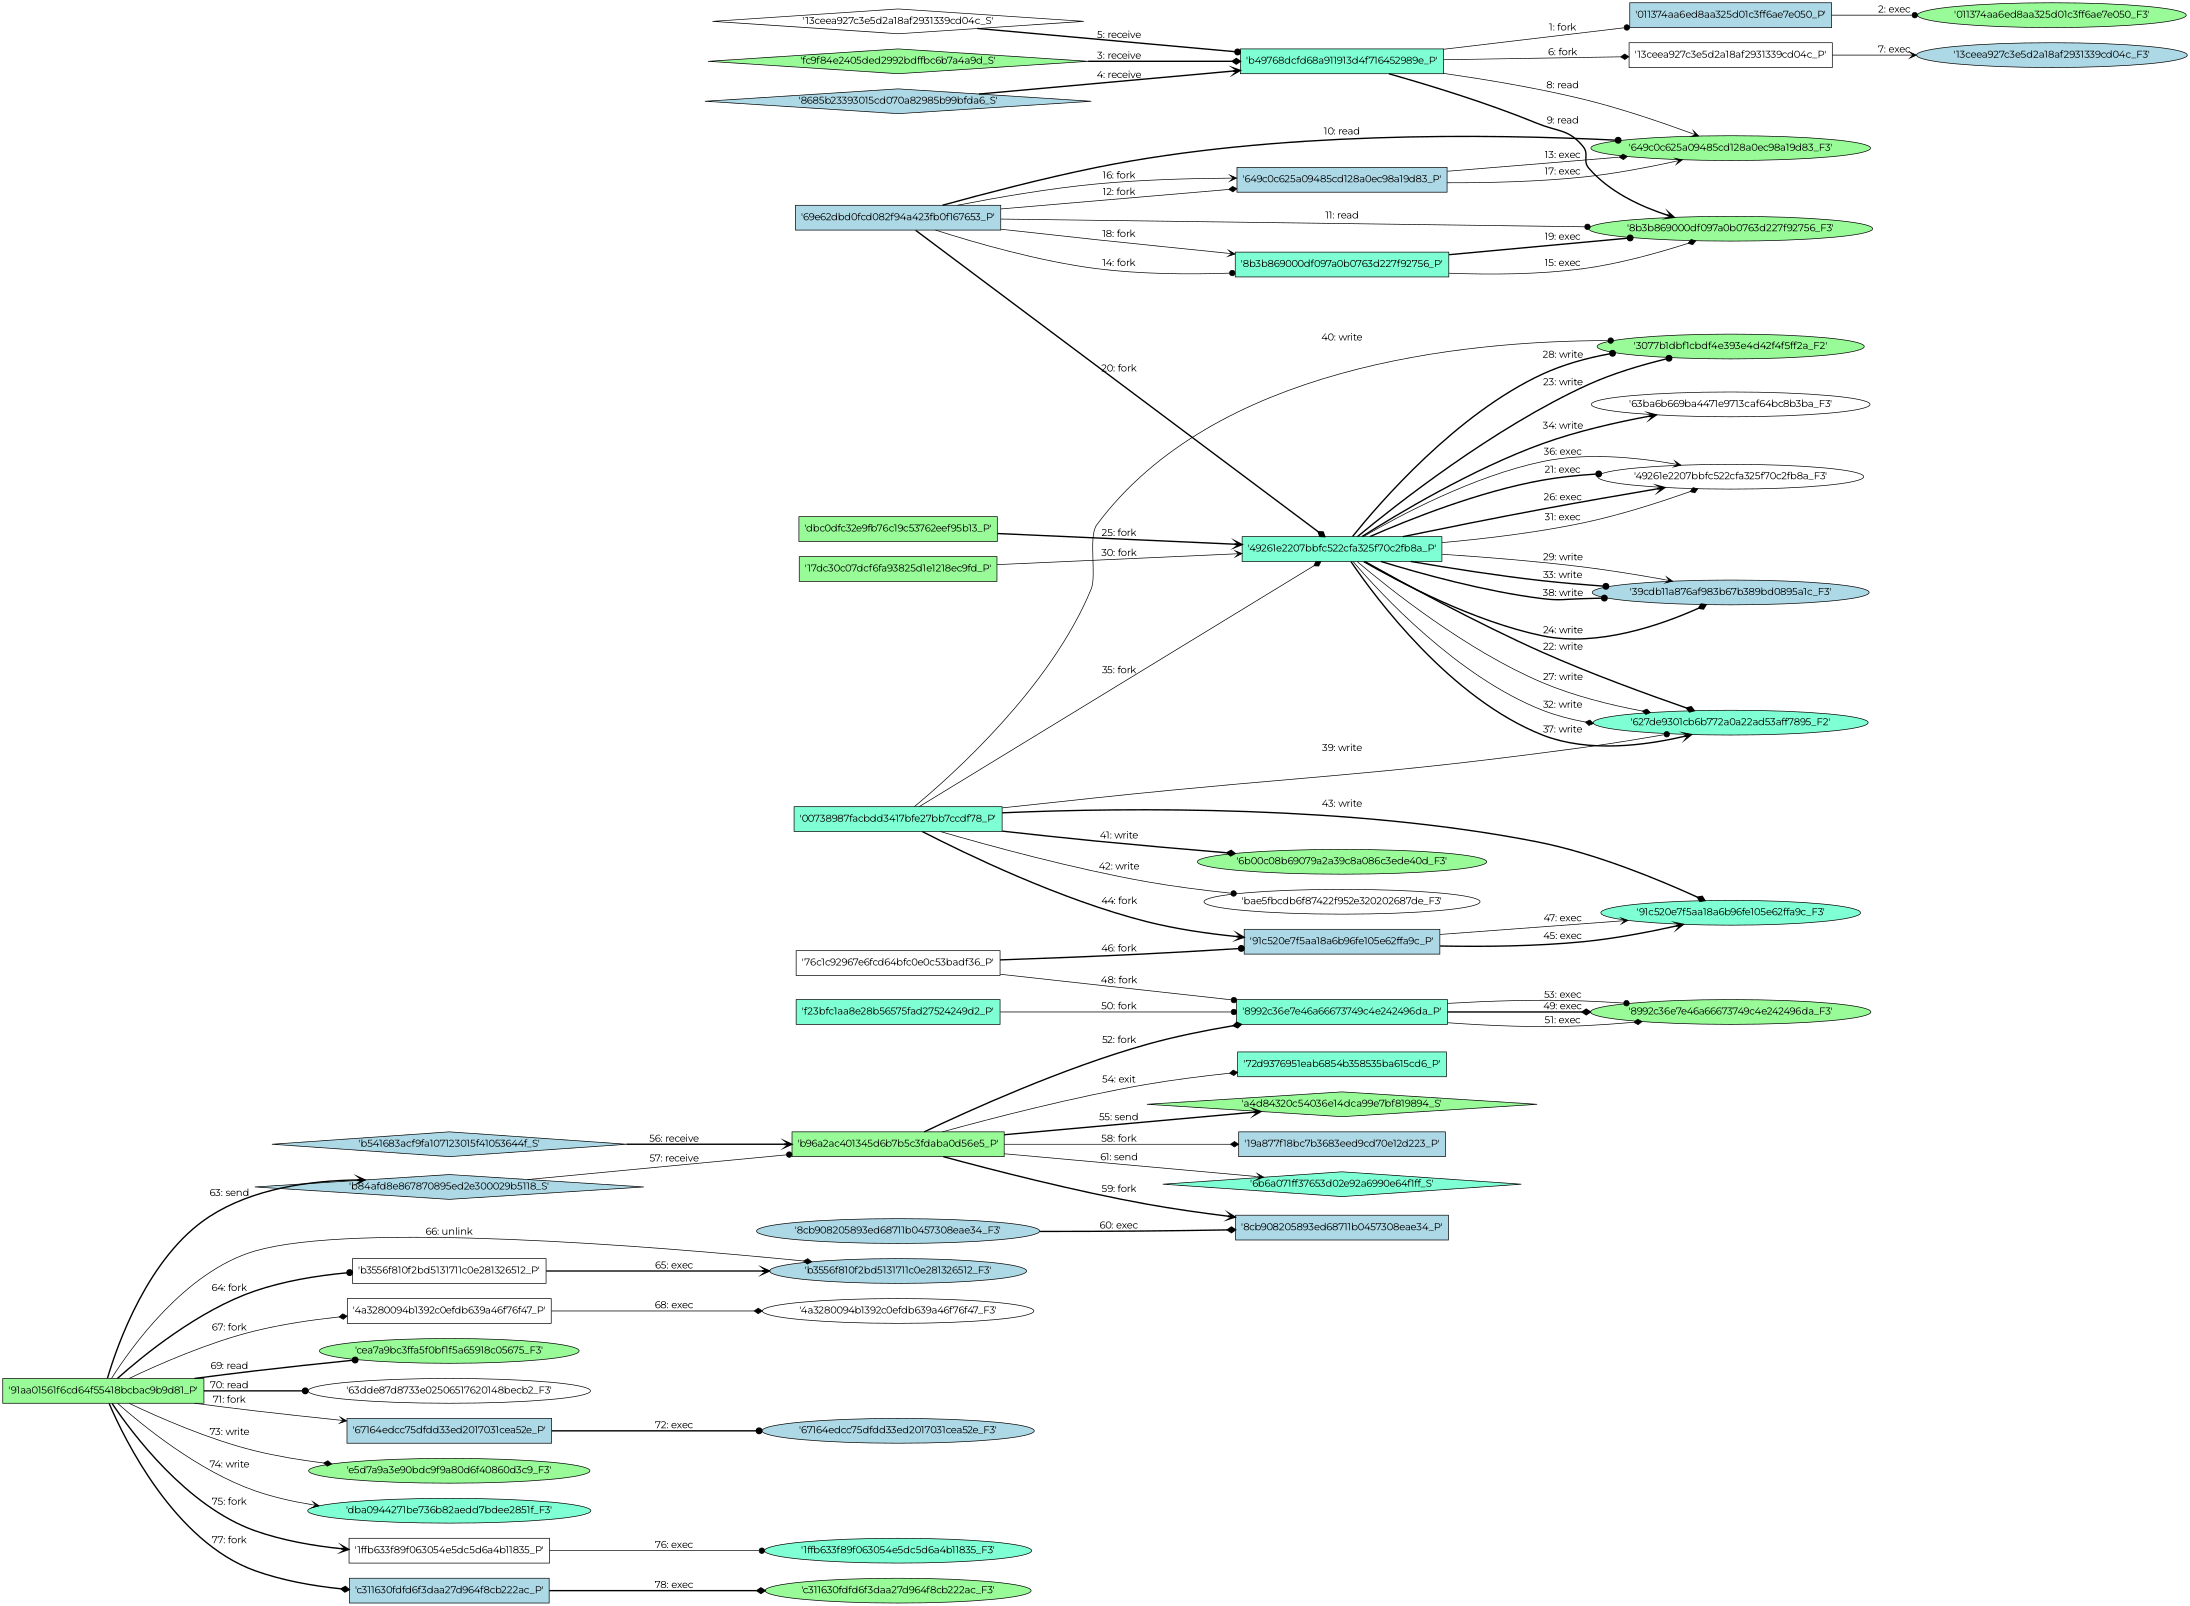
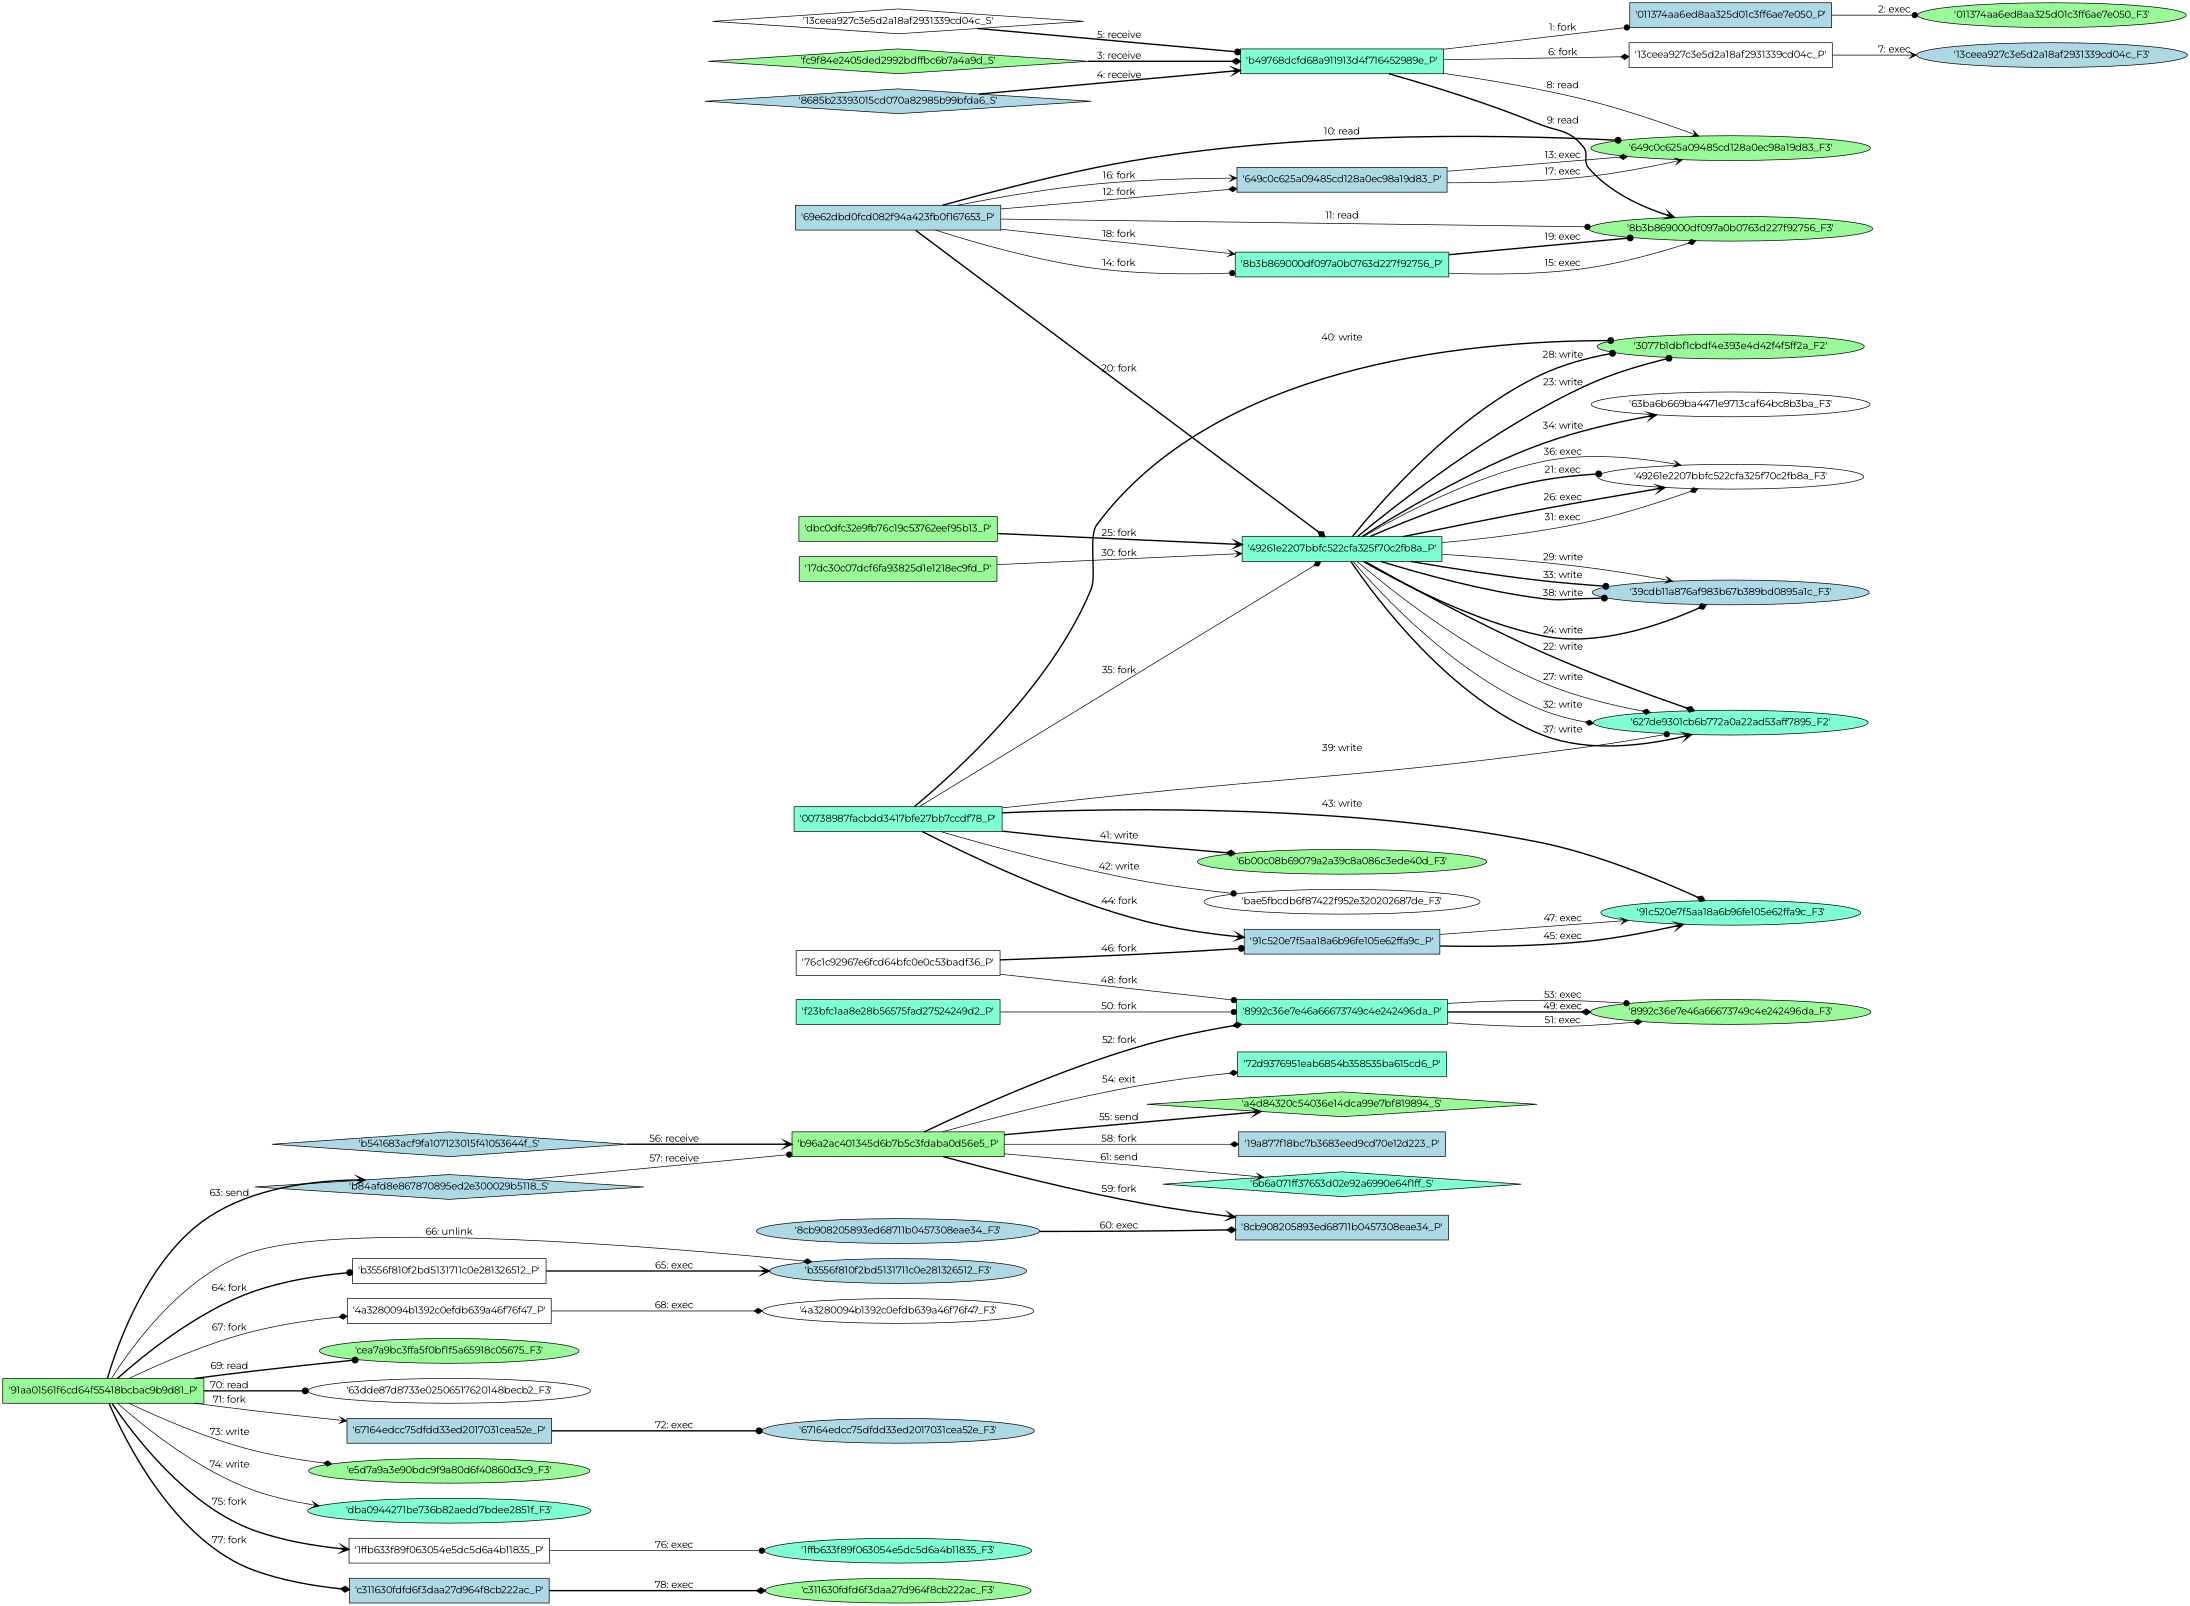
edge "'00738987facbdd3417bfe27bb7ccdf78_P'" -> "'3077b1dbf1cbdf4e393e4d42f4f5ff2a_F2'": style solid -> bold
